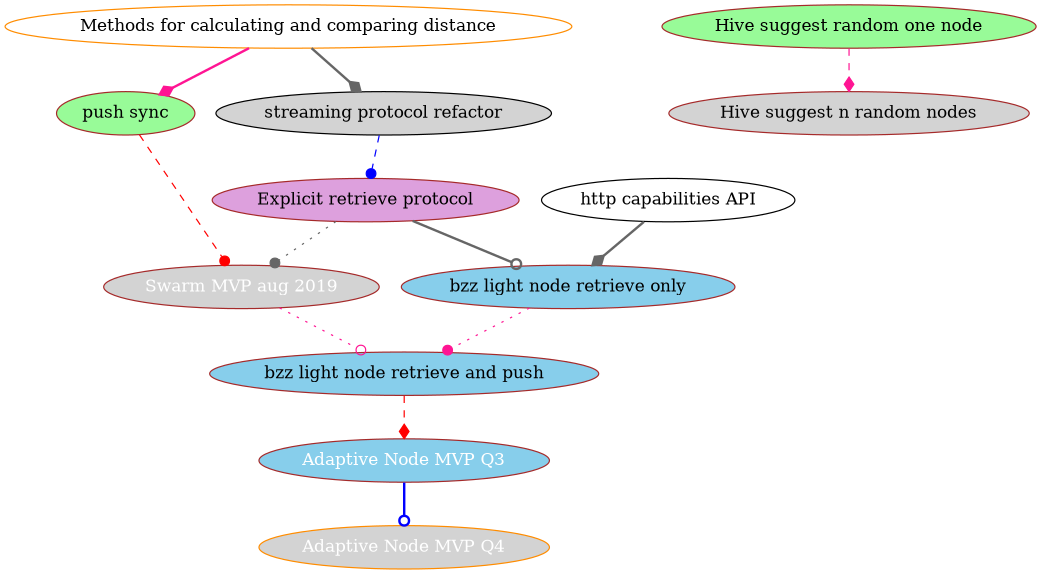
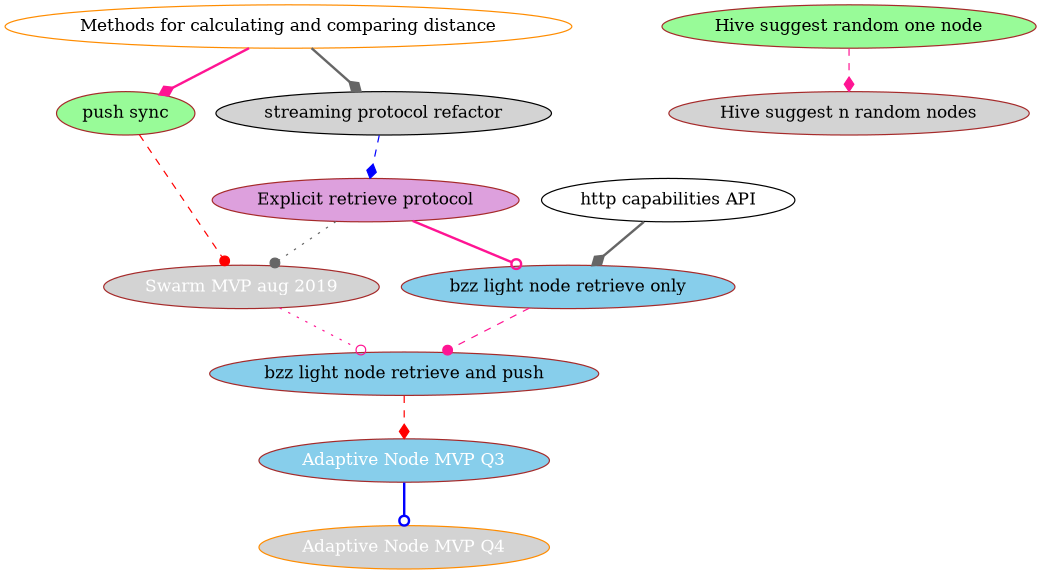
edge "streaming protocol refactor" -> "Explicit retrieve protocol": arrowhead dot -> diamond
edge "Explicit retrieve protocol" -> "bzz light node retrieve only": color gray40 -> deeppink
edge "bzz light node retrieve only" -> "bzz light node retrieve and push": style dotted -> dashed
